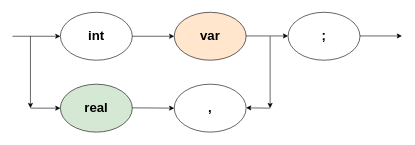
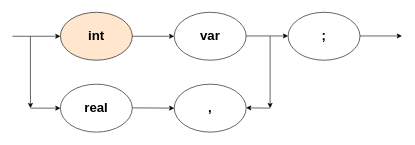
node "int": fillcolor #ffffff -> #ffe6cc
node "var": fillcolor #ffe6cc -> #ffffff
node "real": fillcolor #d5e8d4 -> #ffffff
